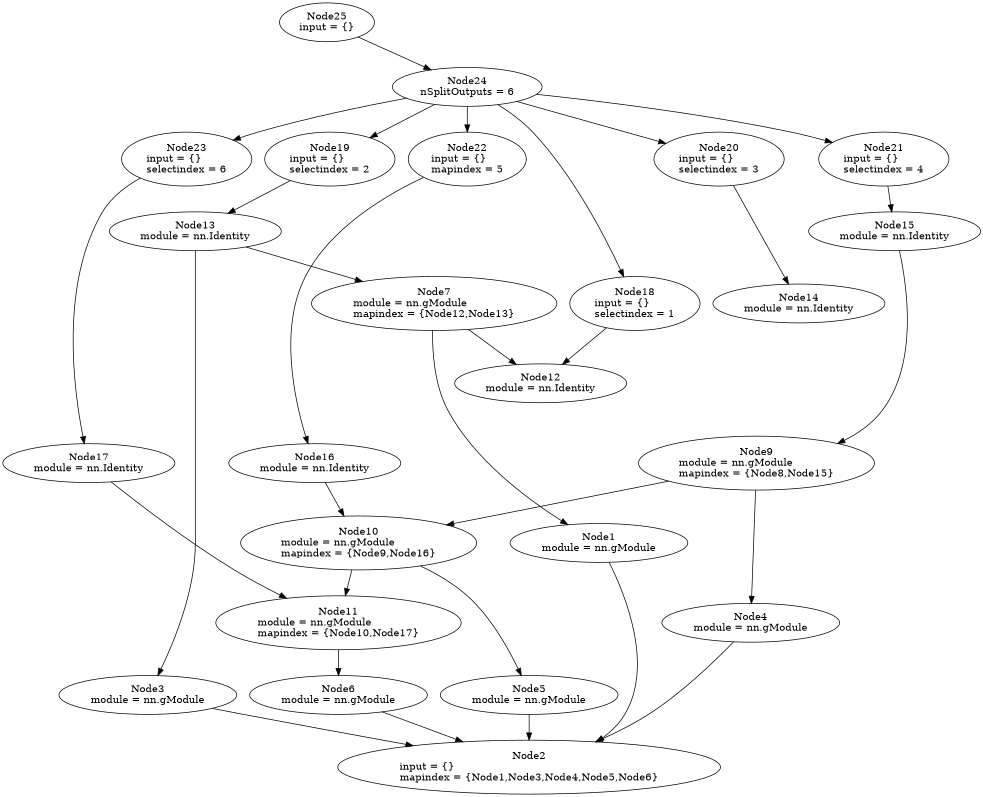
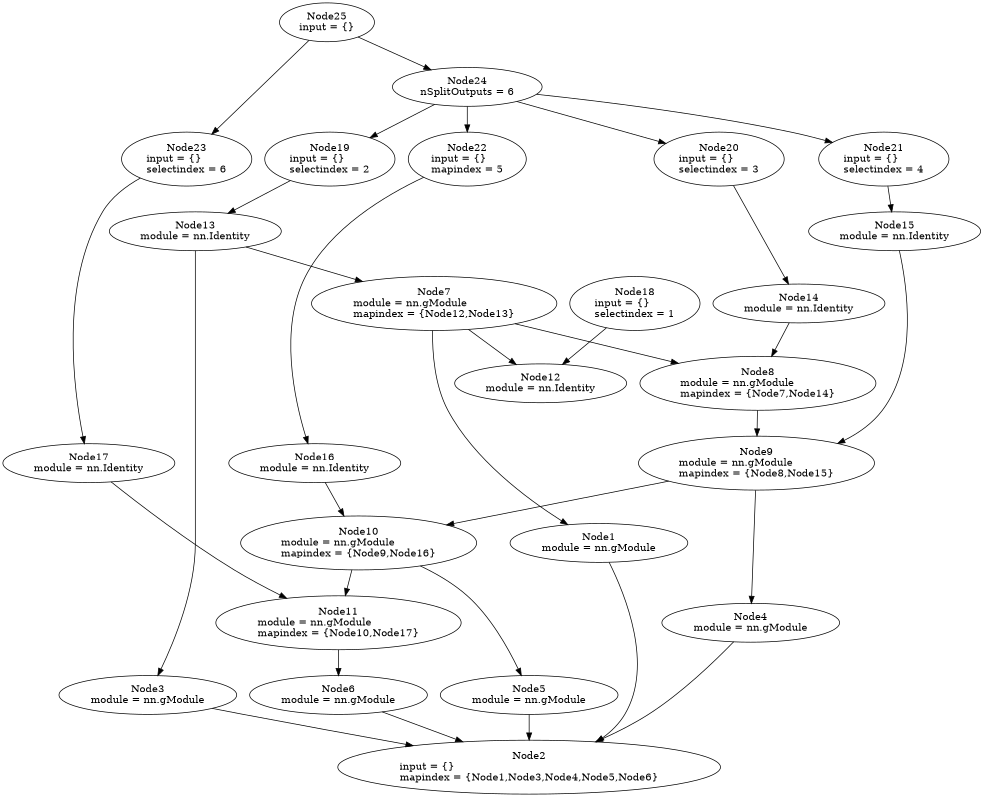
edge "Node24 nSplitOutputs = 6" -> "Node23 input = {} selectindex = 6": now "Node25 input = {}" -> "Node23 input = {} selectindex = 6"
edge "Node24 nSplitOutputs = 6" -> "Node18 input = {} selectindex = 1": removed
node "Node8 module = nn.gModule mapindex = {Node7,Node14}": added
